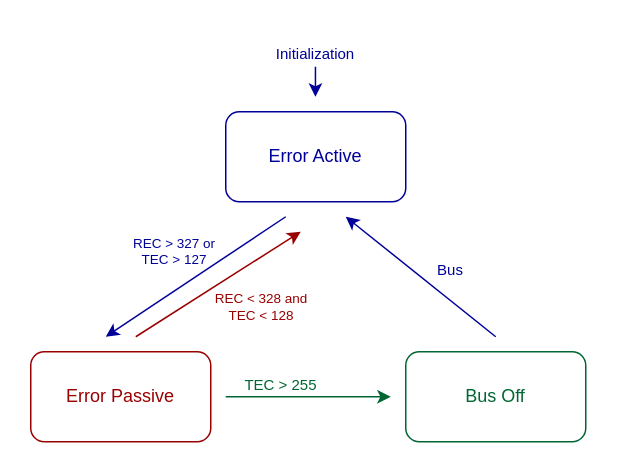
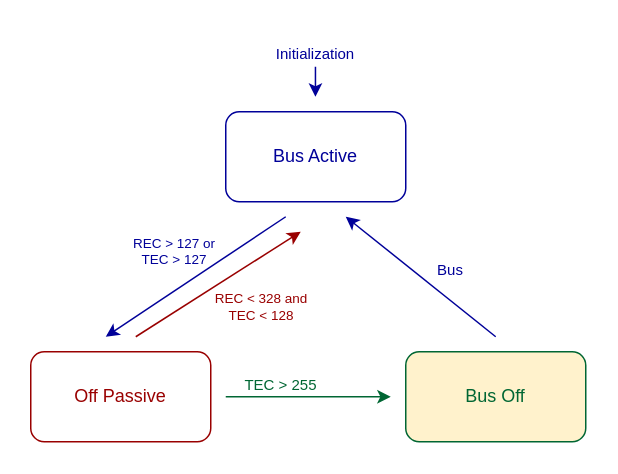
node "Error Active": label "Error Active" -> "Bus Active"
node "REC > 327 or TEC > 127": label "REC > 327 or TEC > 127" -> "REC > 127 or TEC > 127"
node "Error Passive": label "Error Passive" -> "Off Passive"
node "Bus Off": fillcolor #ffffff -> #fff2cc
